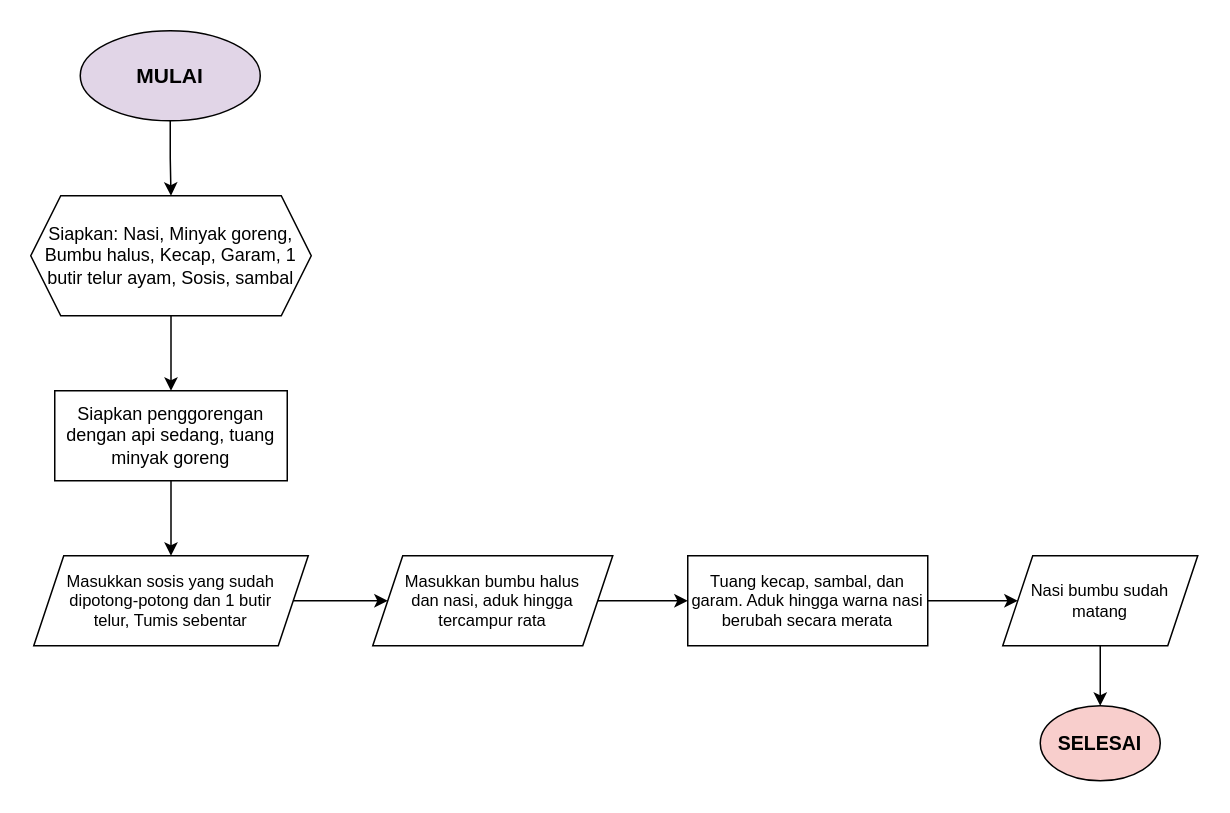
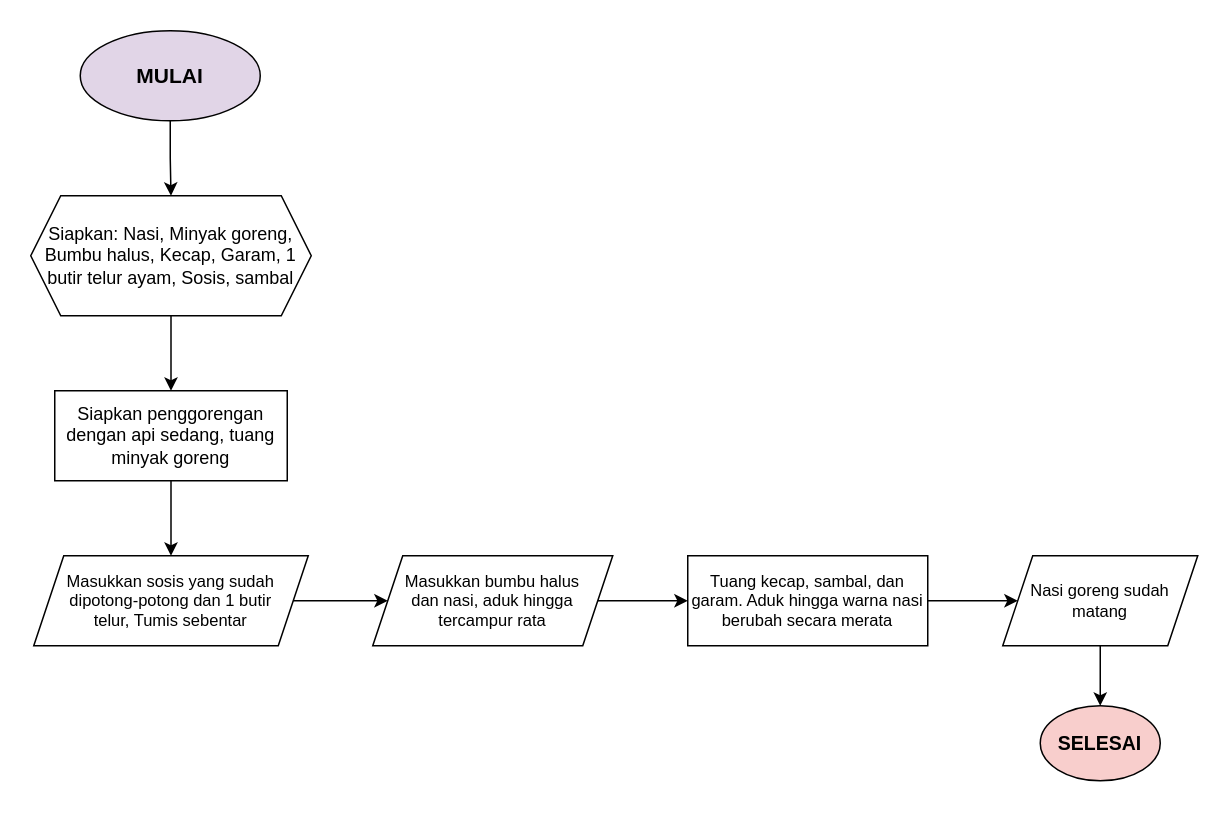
node "Nasi bumbu sudah matang": label "Nasi bumbu sudah matang" -> "Nasi goreng sudah matang"
